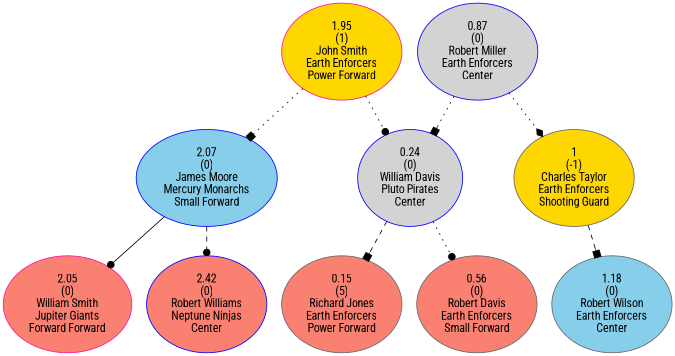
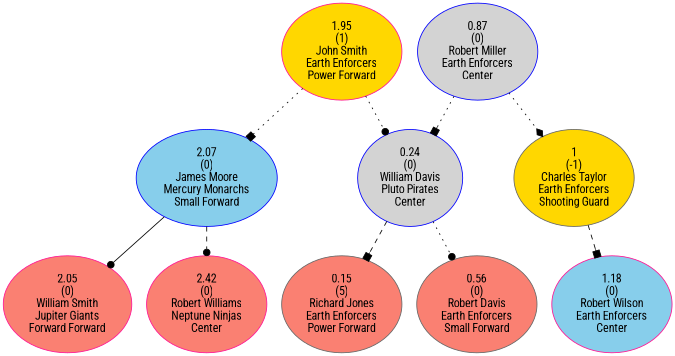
node "2.42 (0) Robert Williams Neptune Ninjas Center": color blue -> deeppink
node "1.18 (0) Robert Wilson Earth Enforcers Center": color gray40 -> deeppink
